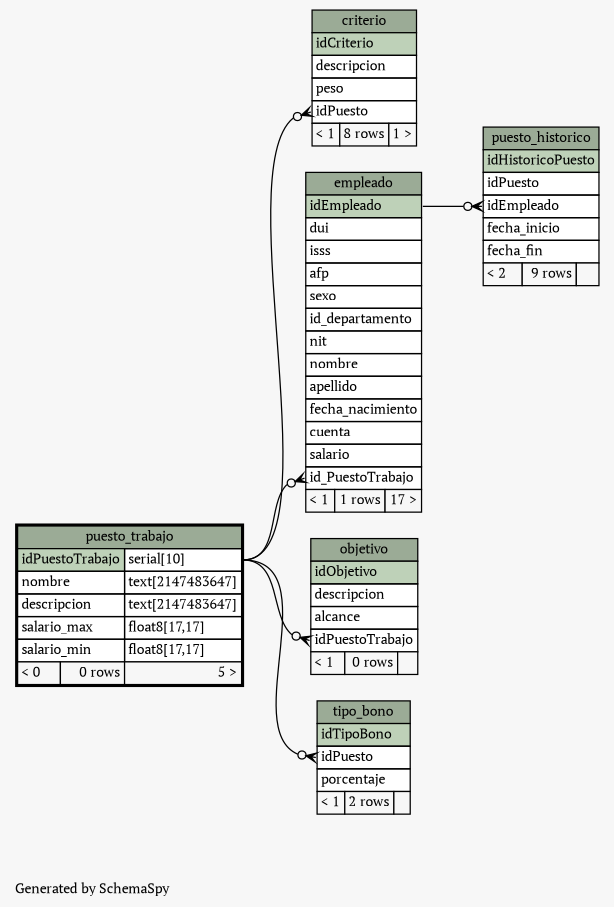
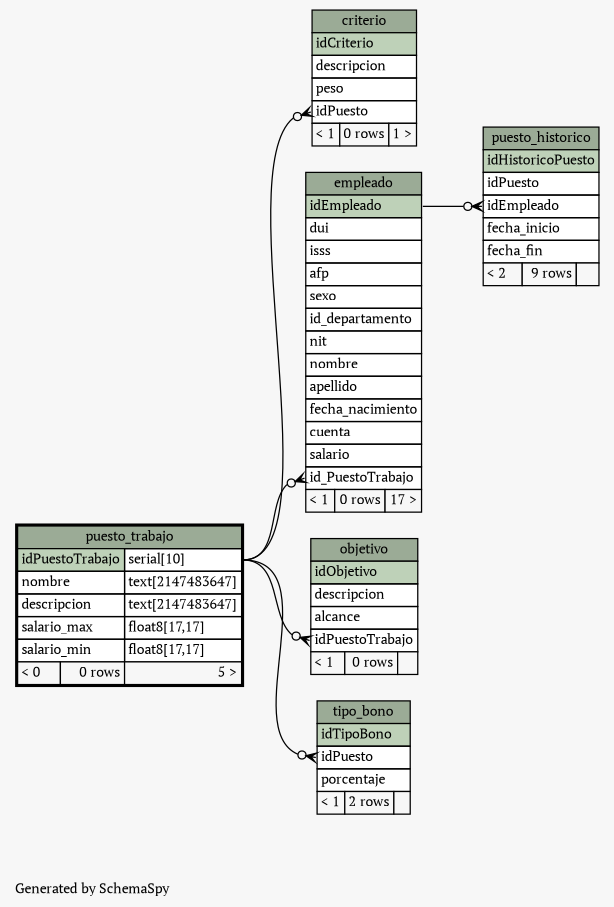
node "criterio": text "8 rows" -> "0 rows"
node "empleado": text "1 rows" -> "0 rows"
